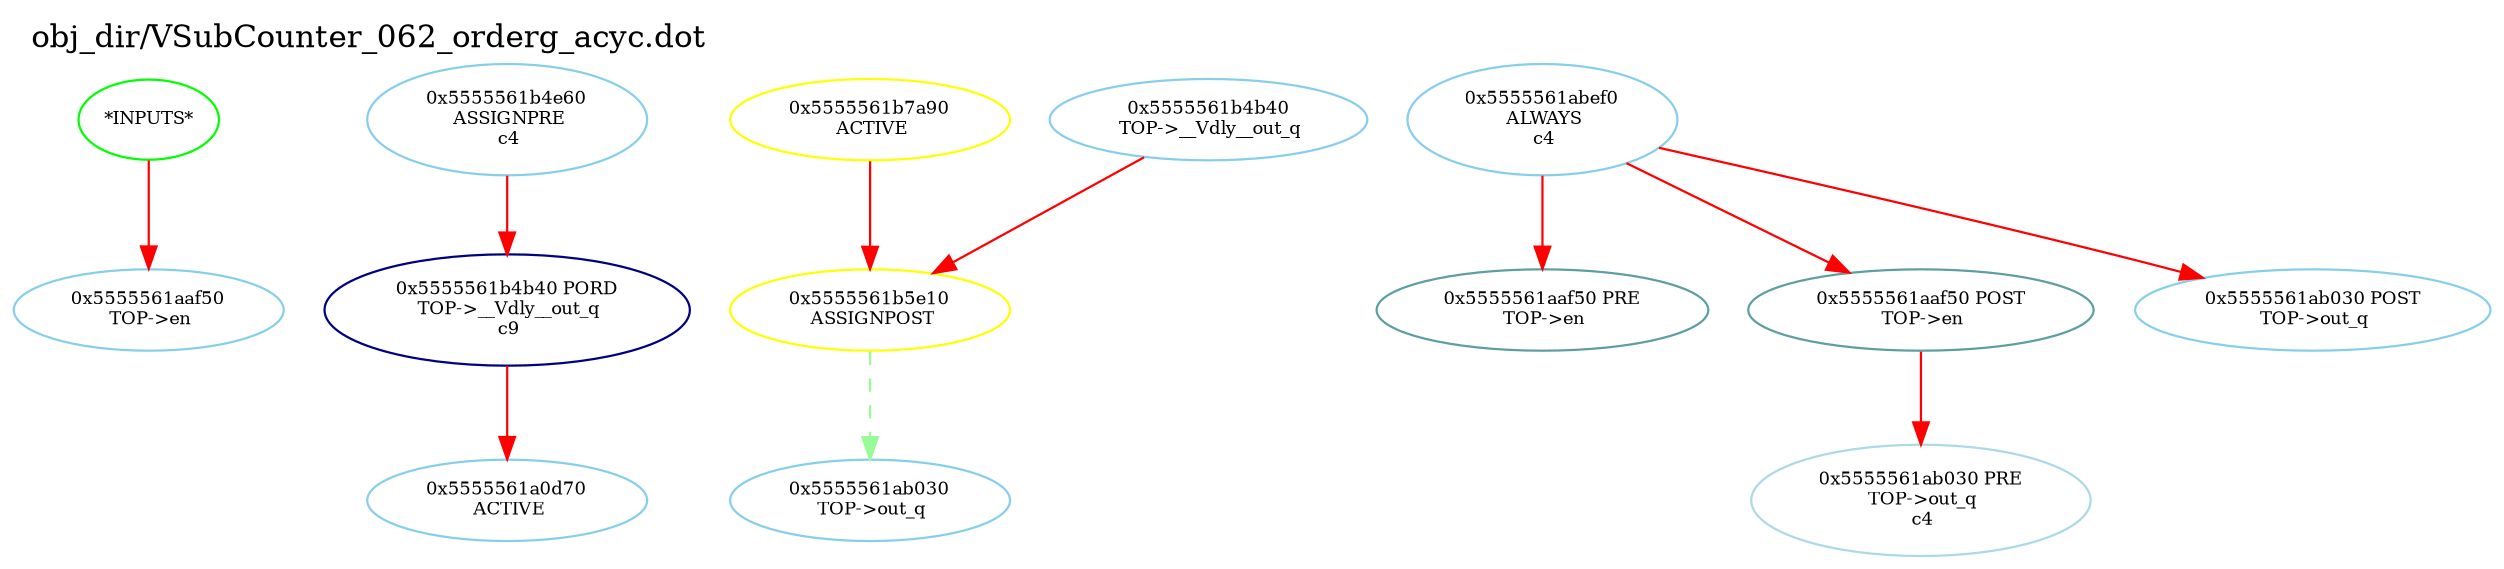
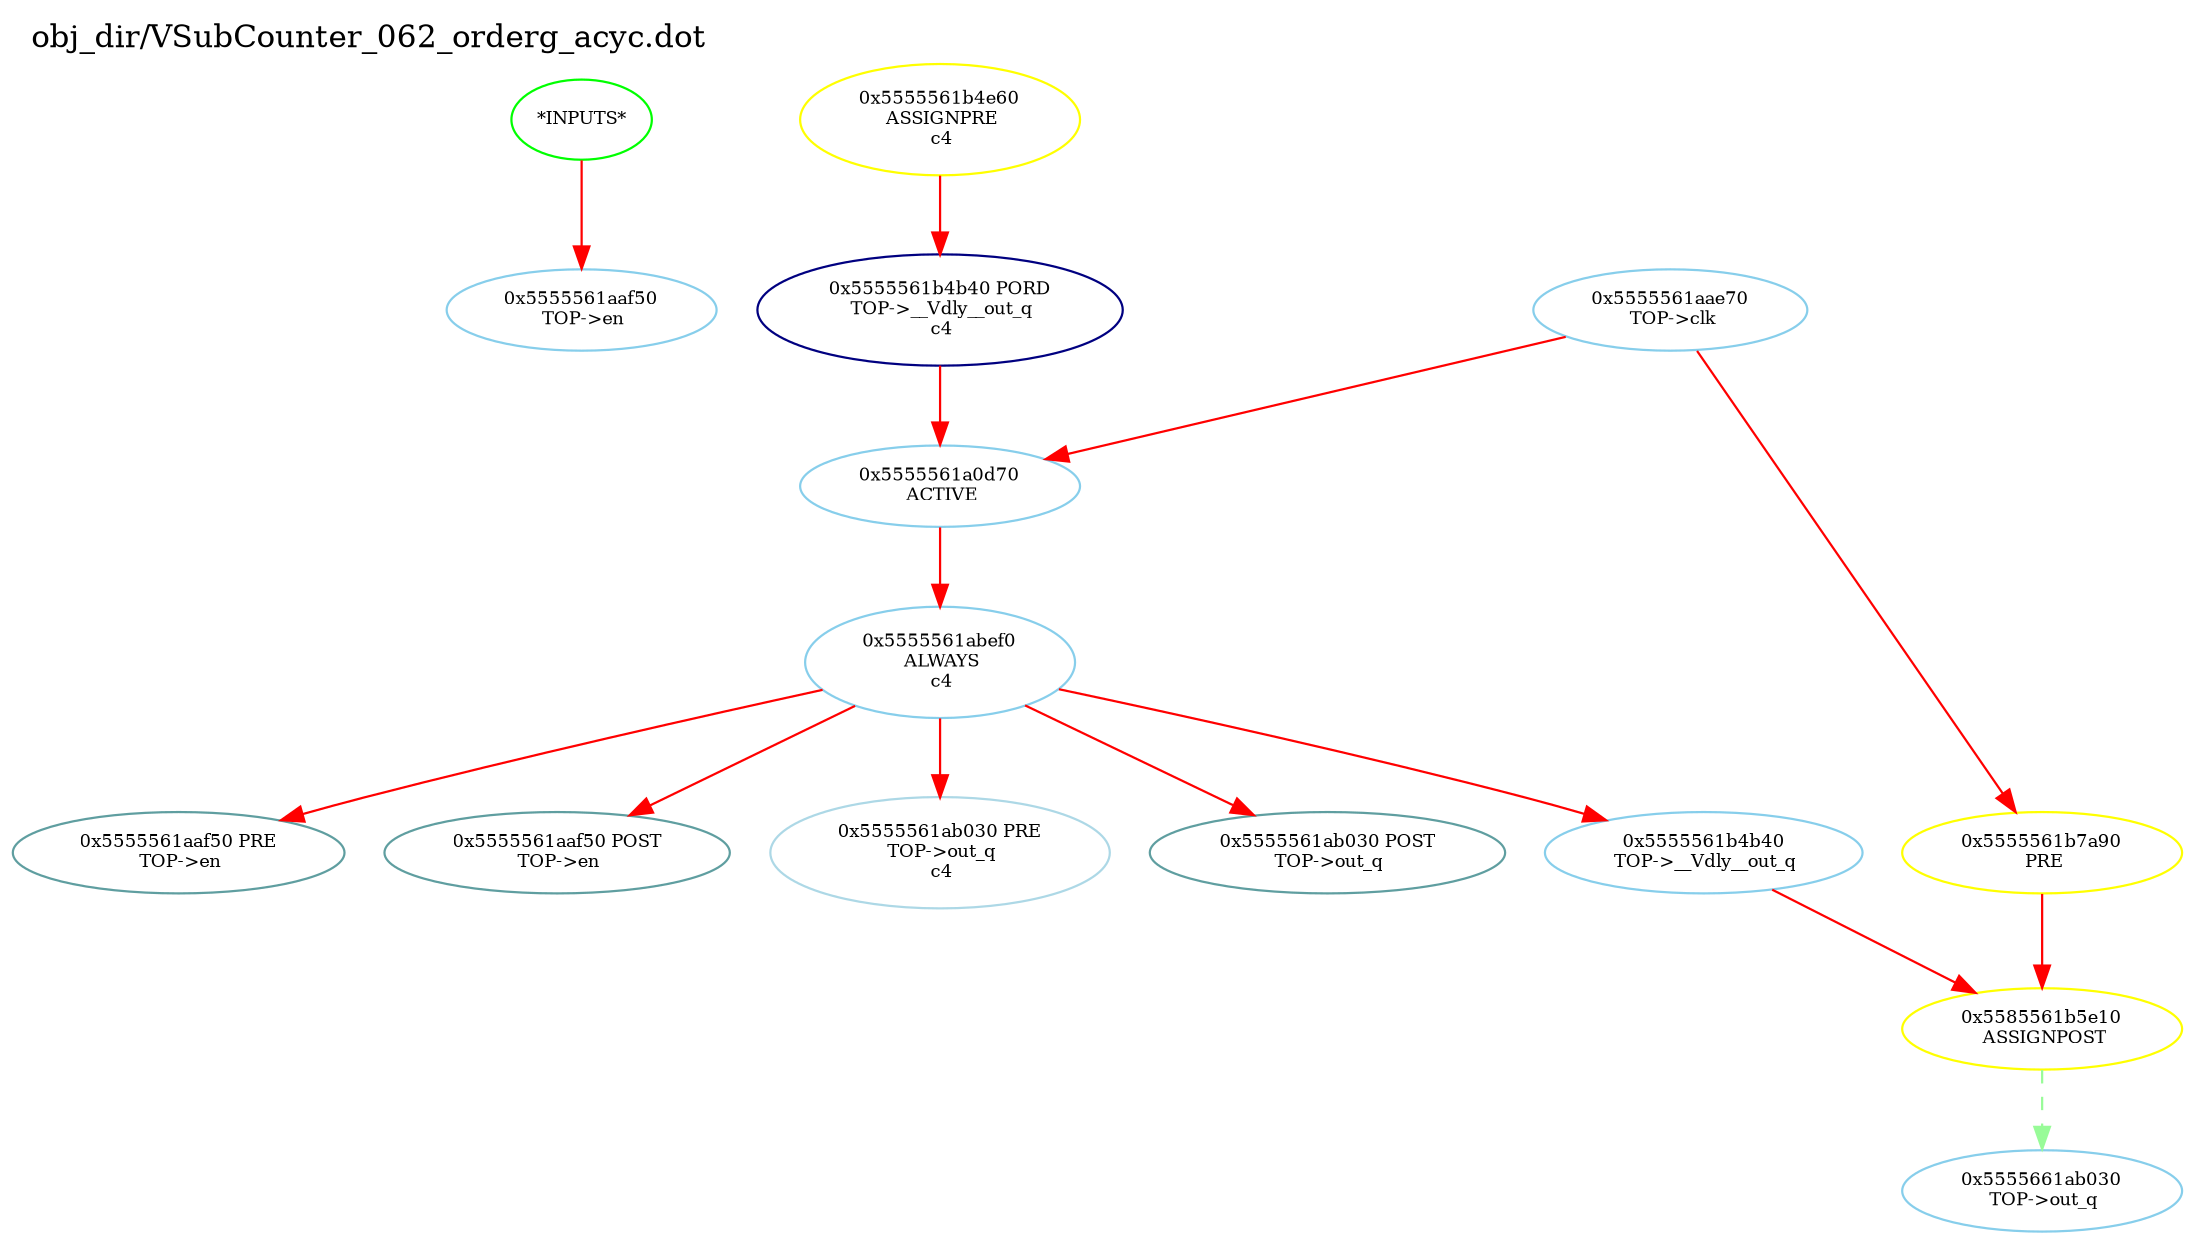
node "0x5555561b4e60 ASSIGNPRE c4": color skyblue -> yellow
node "0x5555561b7a90 ACTIVE": label "0x5555561b7a90 ACTIVE" -> "0x5555561b7a90 PRE"
node "0x5555561b4b40 PORD TOP->__Vdly__out_q c9": label "0x5555561b4b40 PORD TOP->__Vdly__out_q c9" -> "0x5555561b4b40 PORD TOP->__Vdly__out_q c4"
node "0x5555561b5e10 ASSIGNPOST": label "0x5555561b5e10 ASSIGNPOST" -> "0x5585561b5e10 ASSIGNPOST"
node "0x5555561aae70 TOP->clk": added
node "0x5555561ab030 POST TOP->out_q": color skyblue -> CadetBlue
edge "0x5555561aaf50 POST TOP->en" -> "0x5555561ab030 PRE TOP->out_q c4": now "0x5555561abef0 ALWAYS c4" -> "0x5555561ab030 PRE TOP->out_q c4"
node "0x5555561ab030 TOP->out_q": label "0x5555561ab030 TOP->out_q" -> "0x5555661ab030 TOP->out_q"
edge "0x5555561a0d70 ACTIVE" -> "0x5555561abef0 ALWAYS c4": added
edge "0x5555561abef0 ALWAYS c4" -> "0x5555561b4b40 TOP->__Vdly__out_q": added
